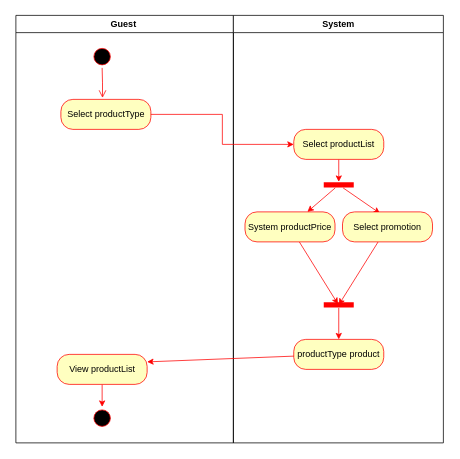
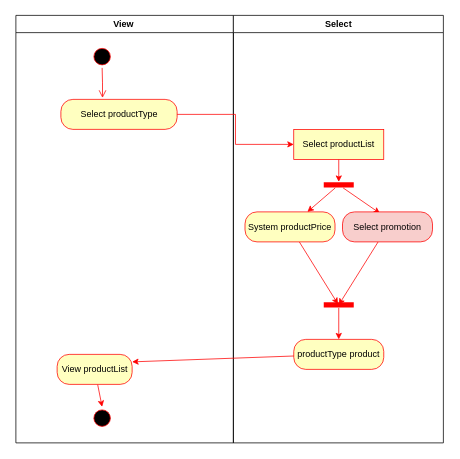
node "Guest": label "Guest" -> "View"
node "System": label "System" -> "Select"
node "Select productType": size 90x30 -> 116x30
node "Select productList": shape rounded rectangle -> rectangle
node "Select promotion": fillcolor #ffffc0 -> #f8cecc
node "View productList": size 90x30 -> 75x30
